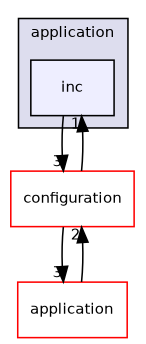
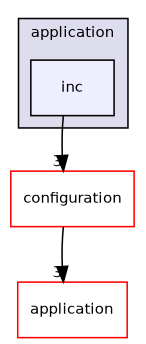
edge "configuration" -> "inc": removed
edge "application" -> "configuration": removed
